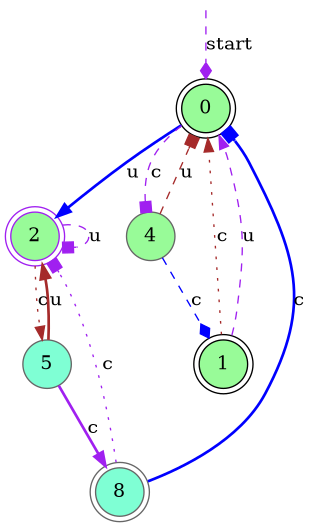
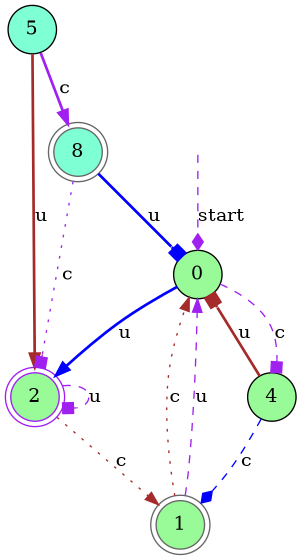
node "0": shape doublecircle -> circle
edge "4" -> "0": style dashed -> bold
node "4": color gray40 -> black
edge "2" -> "5": now "2" -> "1"
edge "8" -> "0": label "c" -> "u"
node "5": color gray40 -> black
node "1": color black -> gray40
